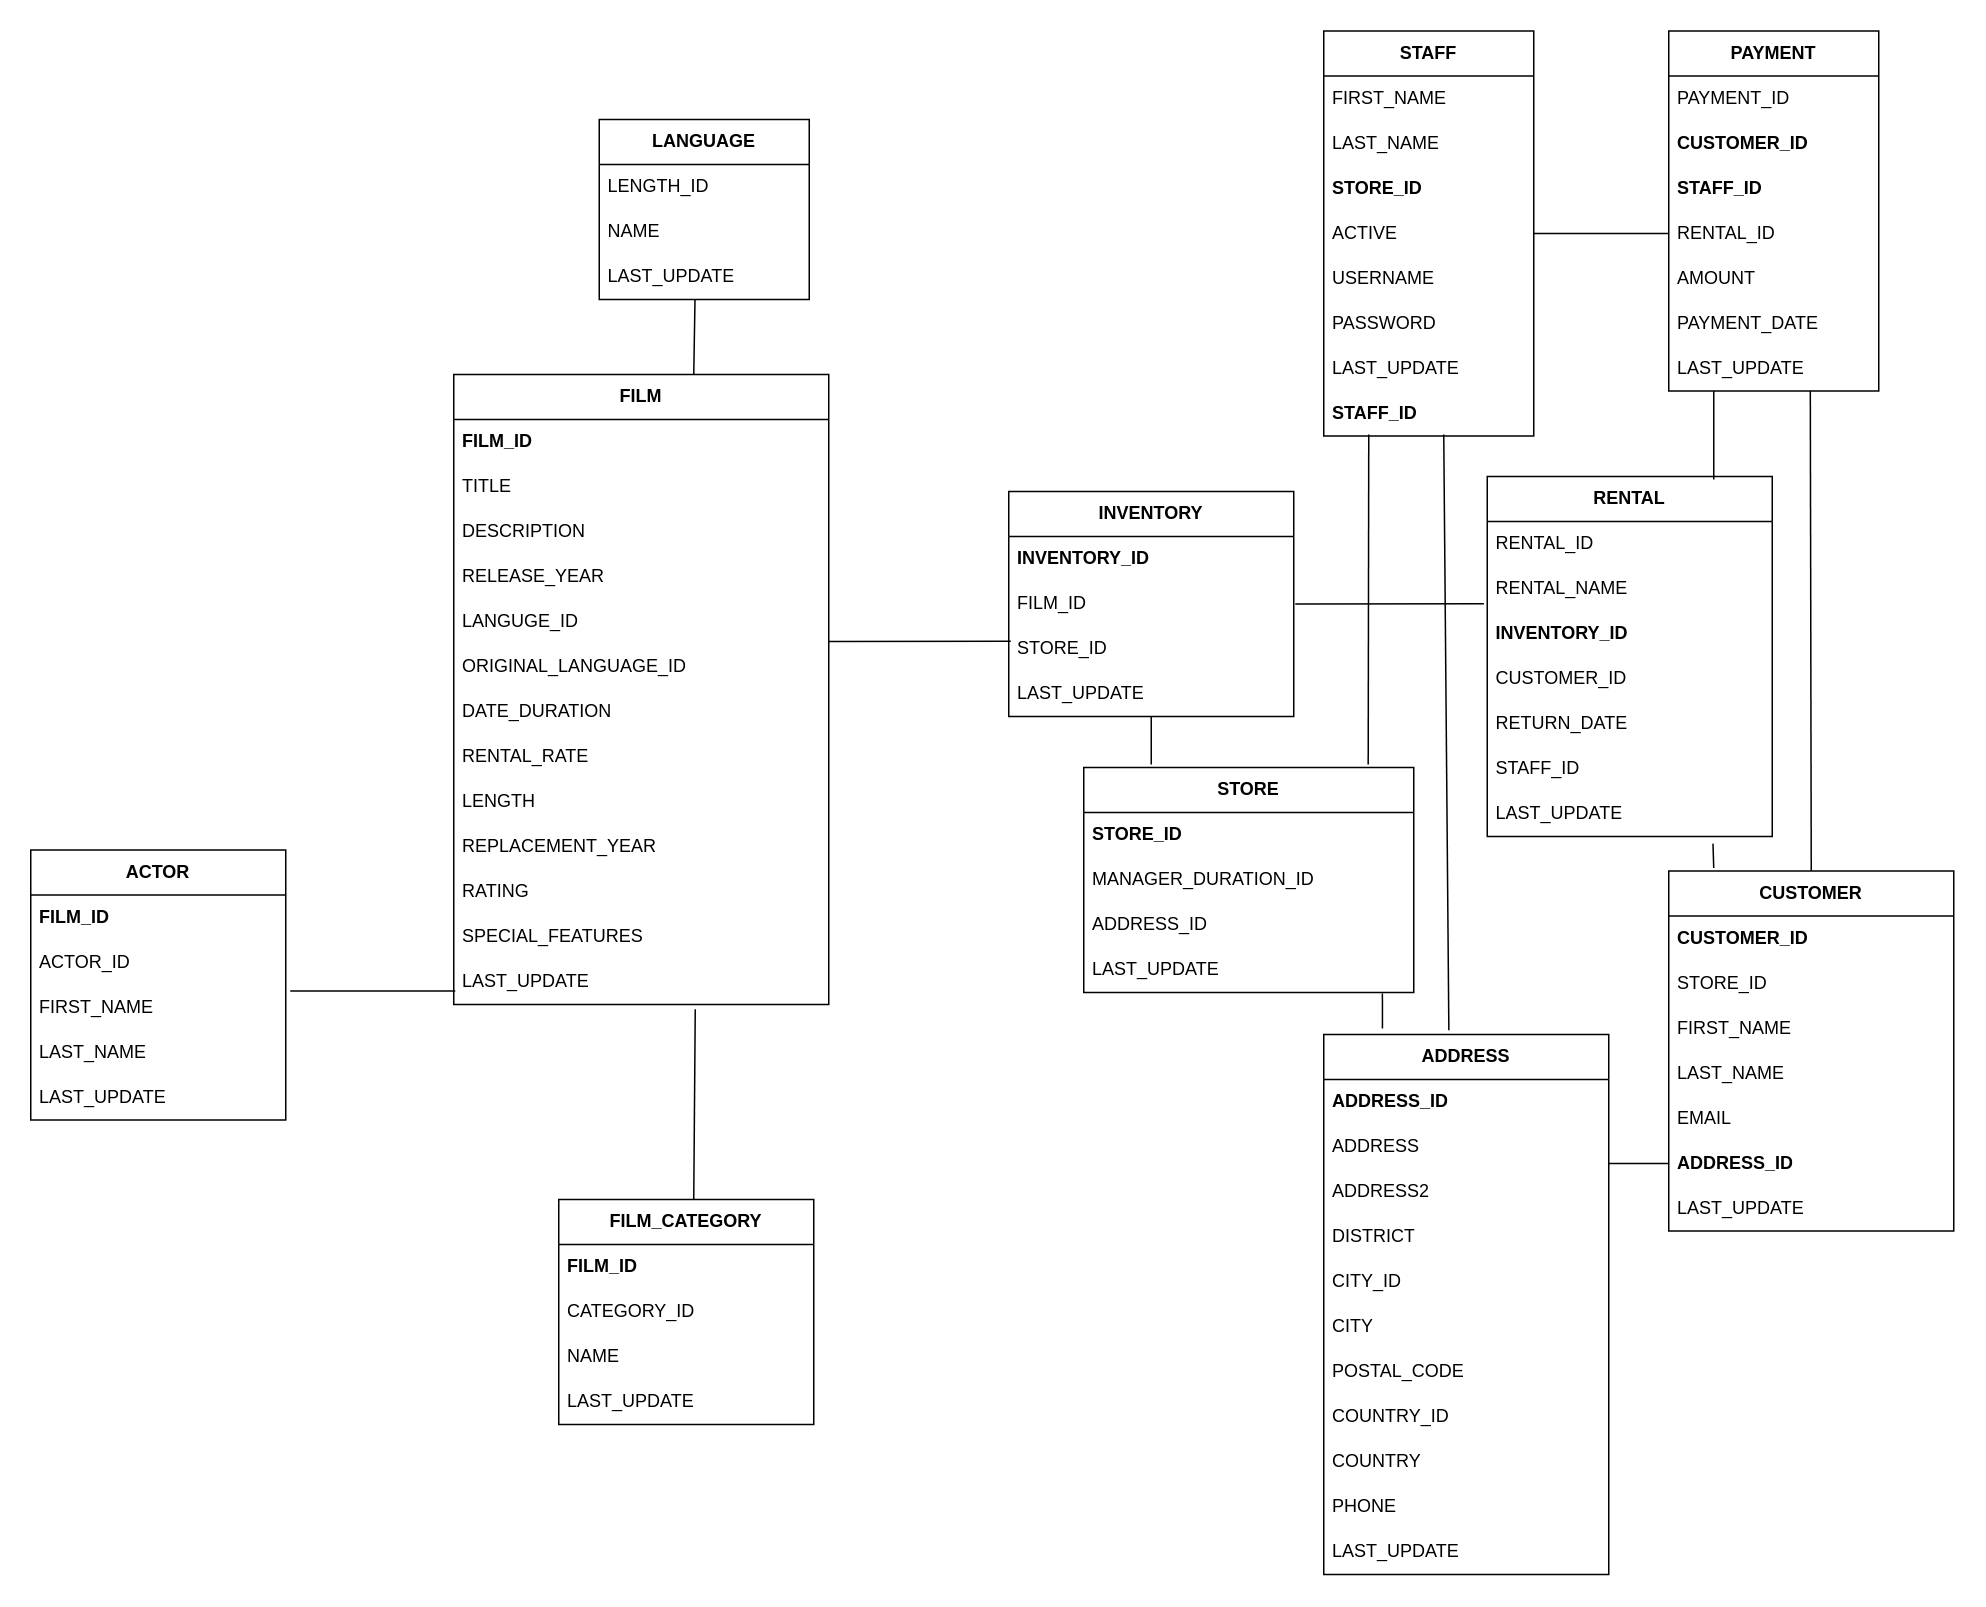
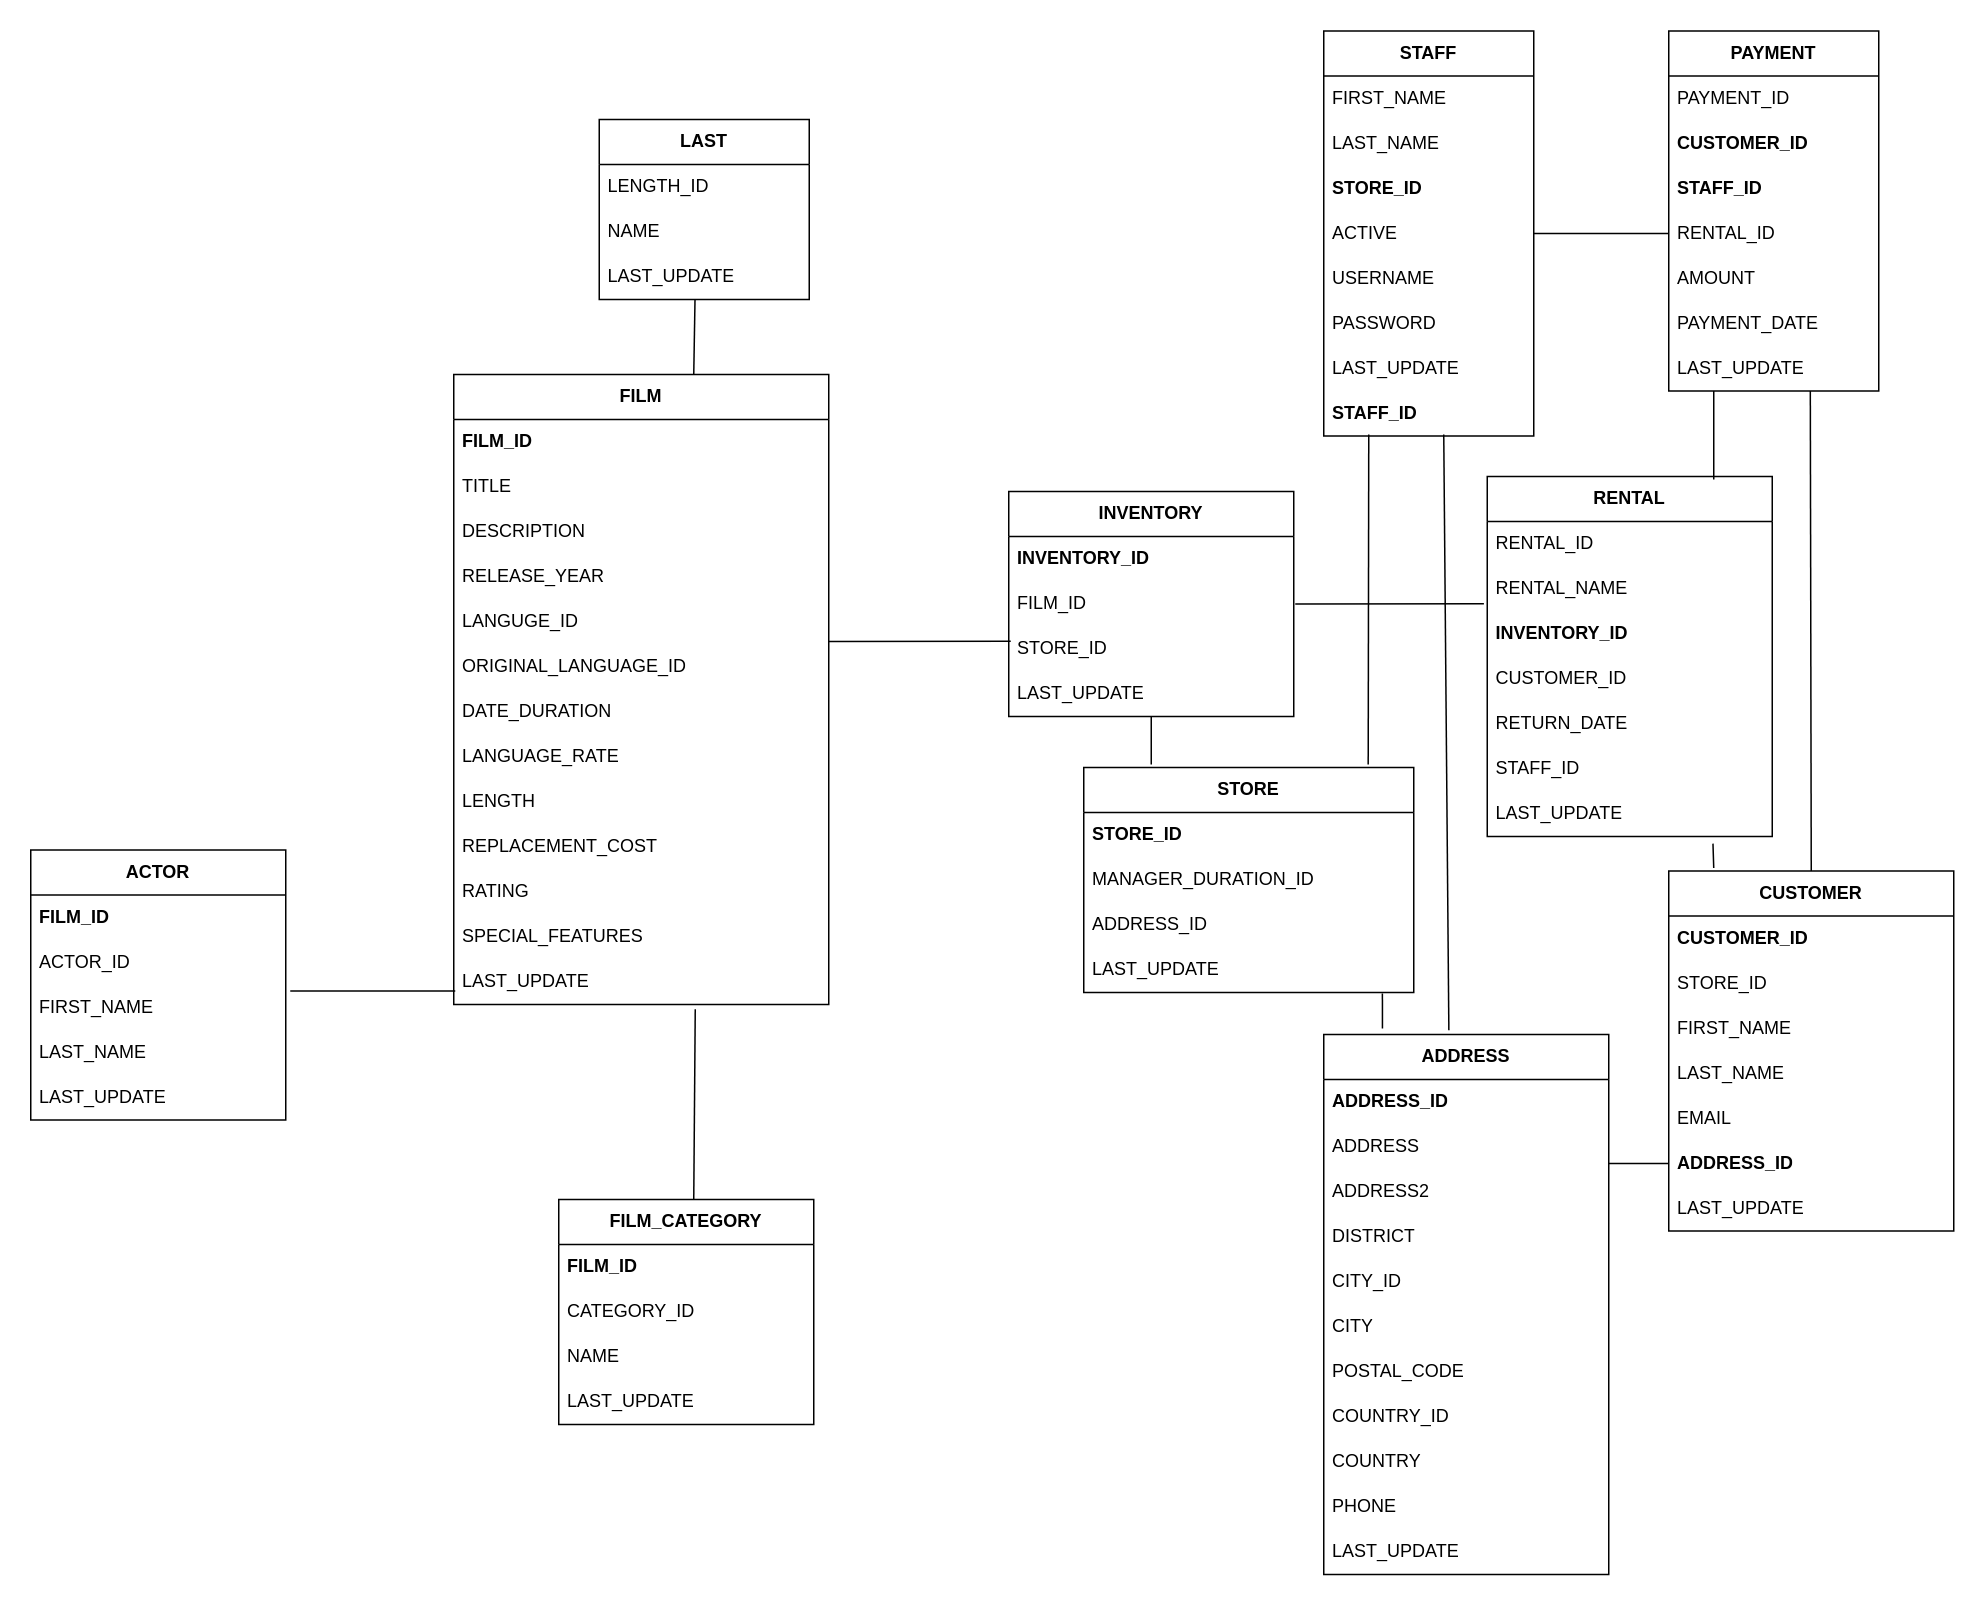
node "LANGUAGE": label "LANGUAGE" -> "LAST"
node "RENTAL_RATE": label "RENTAL_RATE" -> "LANGUAGE_RATE"
node "REPLACEMENT_YEAR": label "REPLACEMENT_YEAR" -> "REPLACEMENT_COST"
